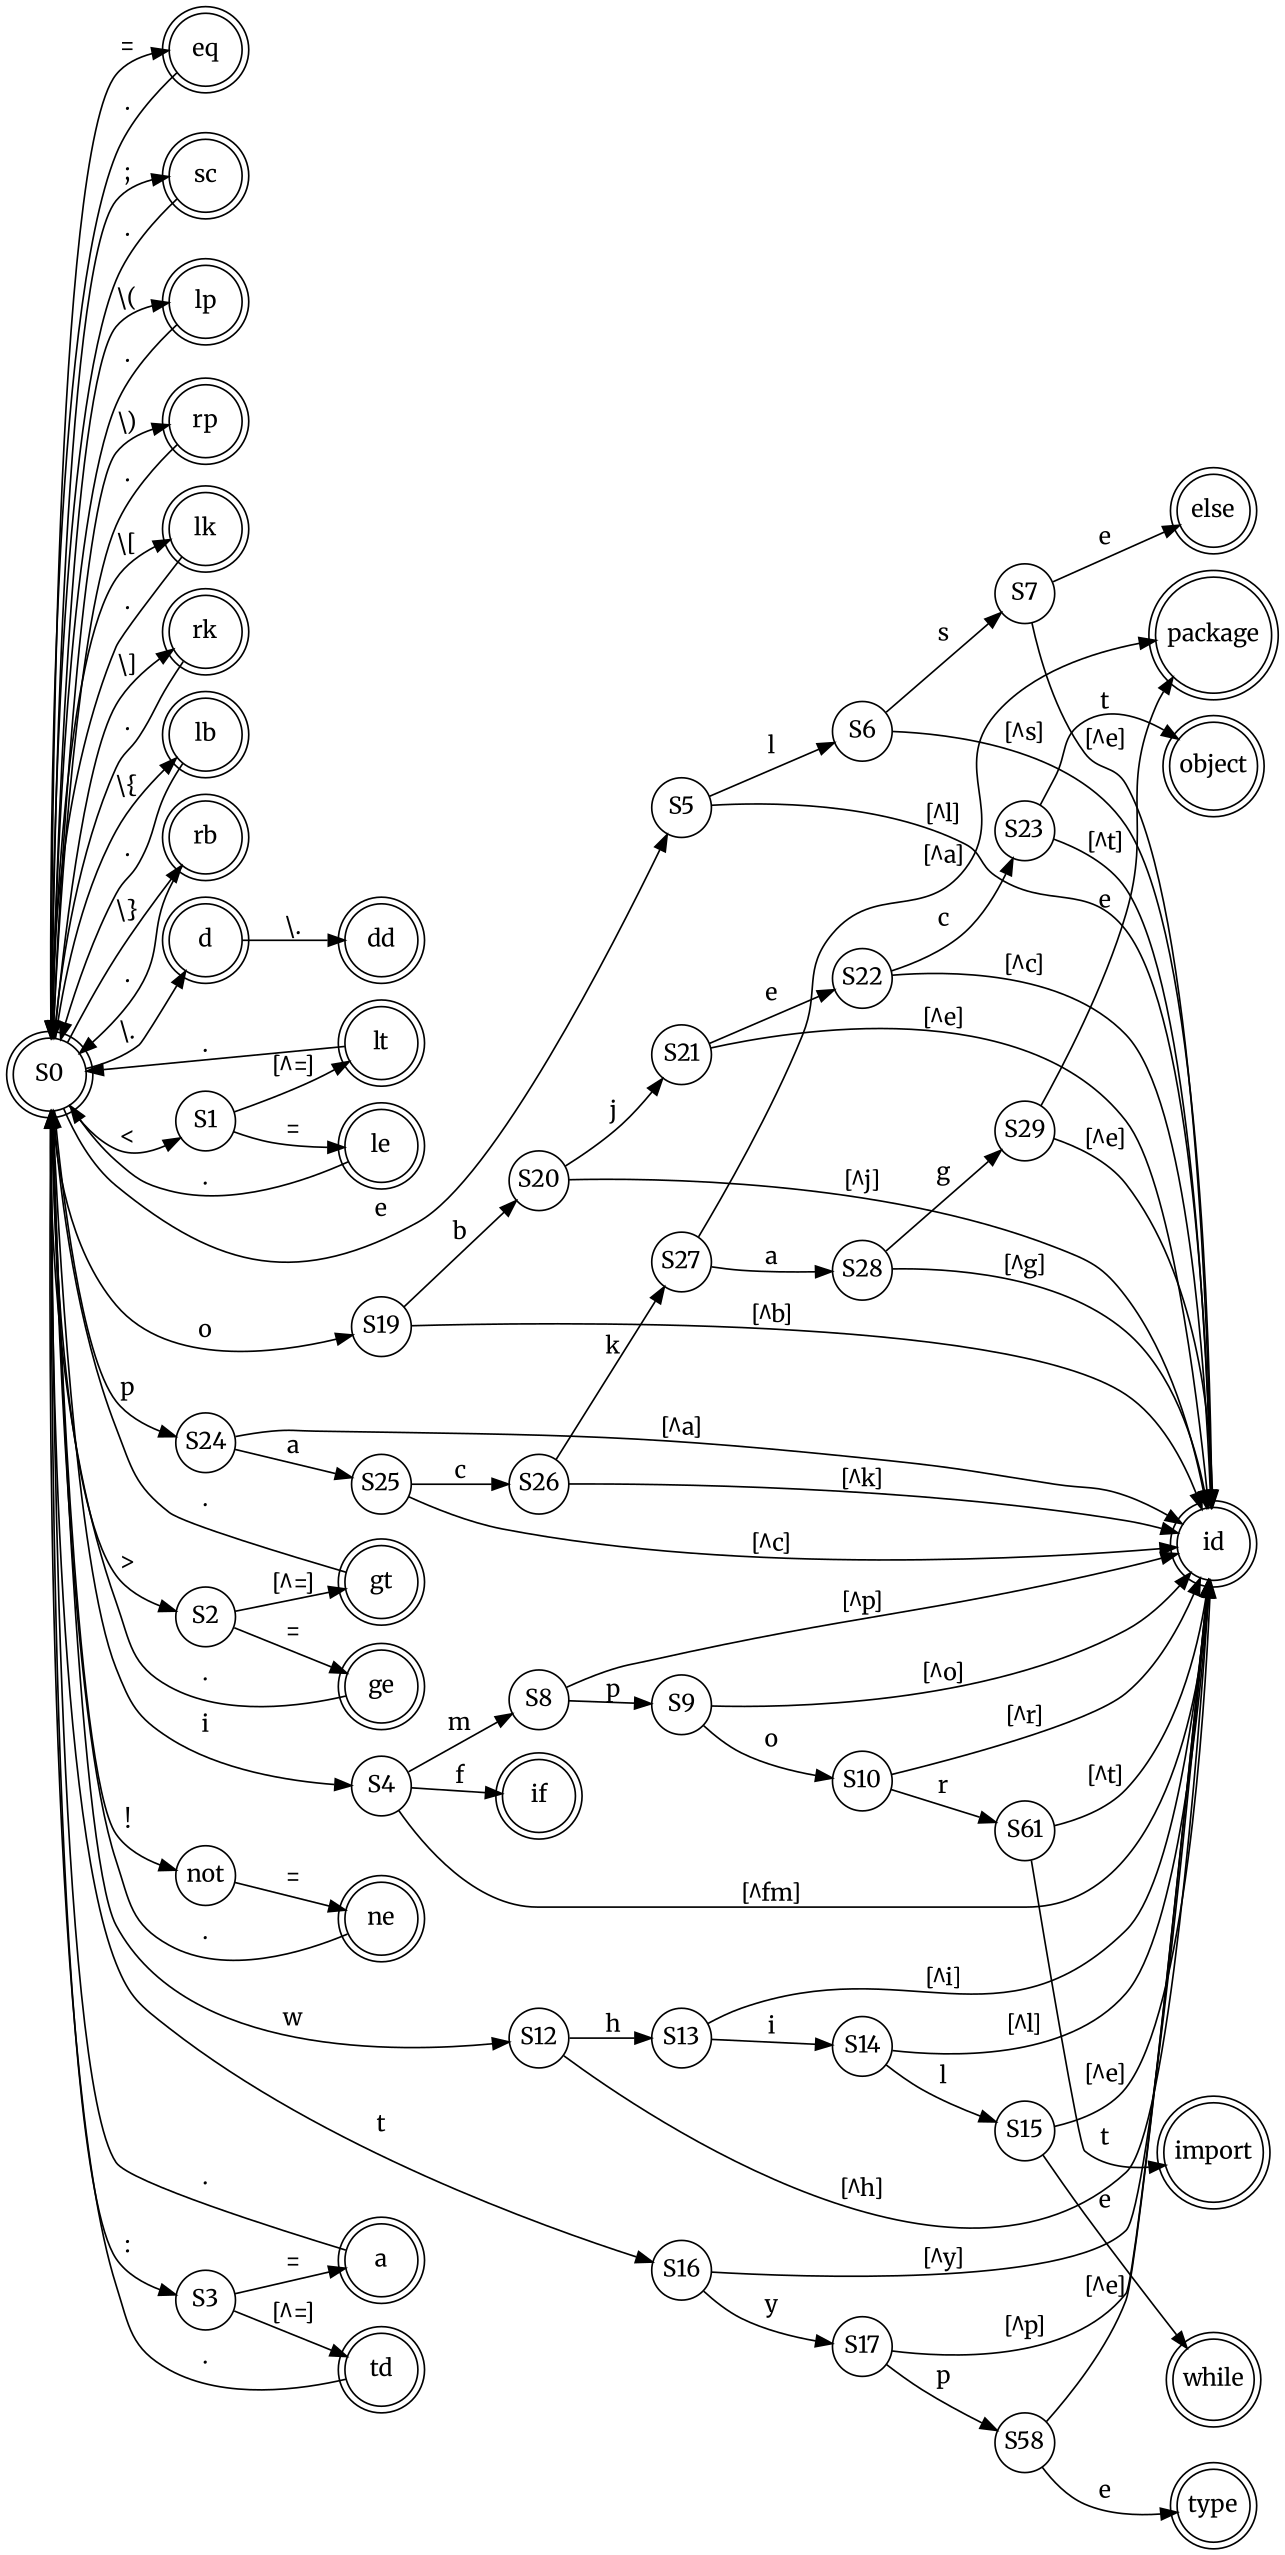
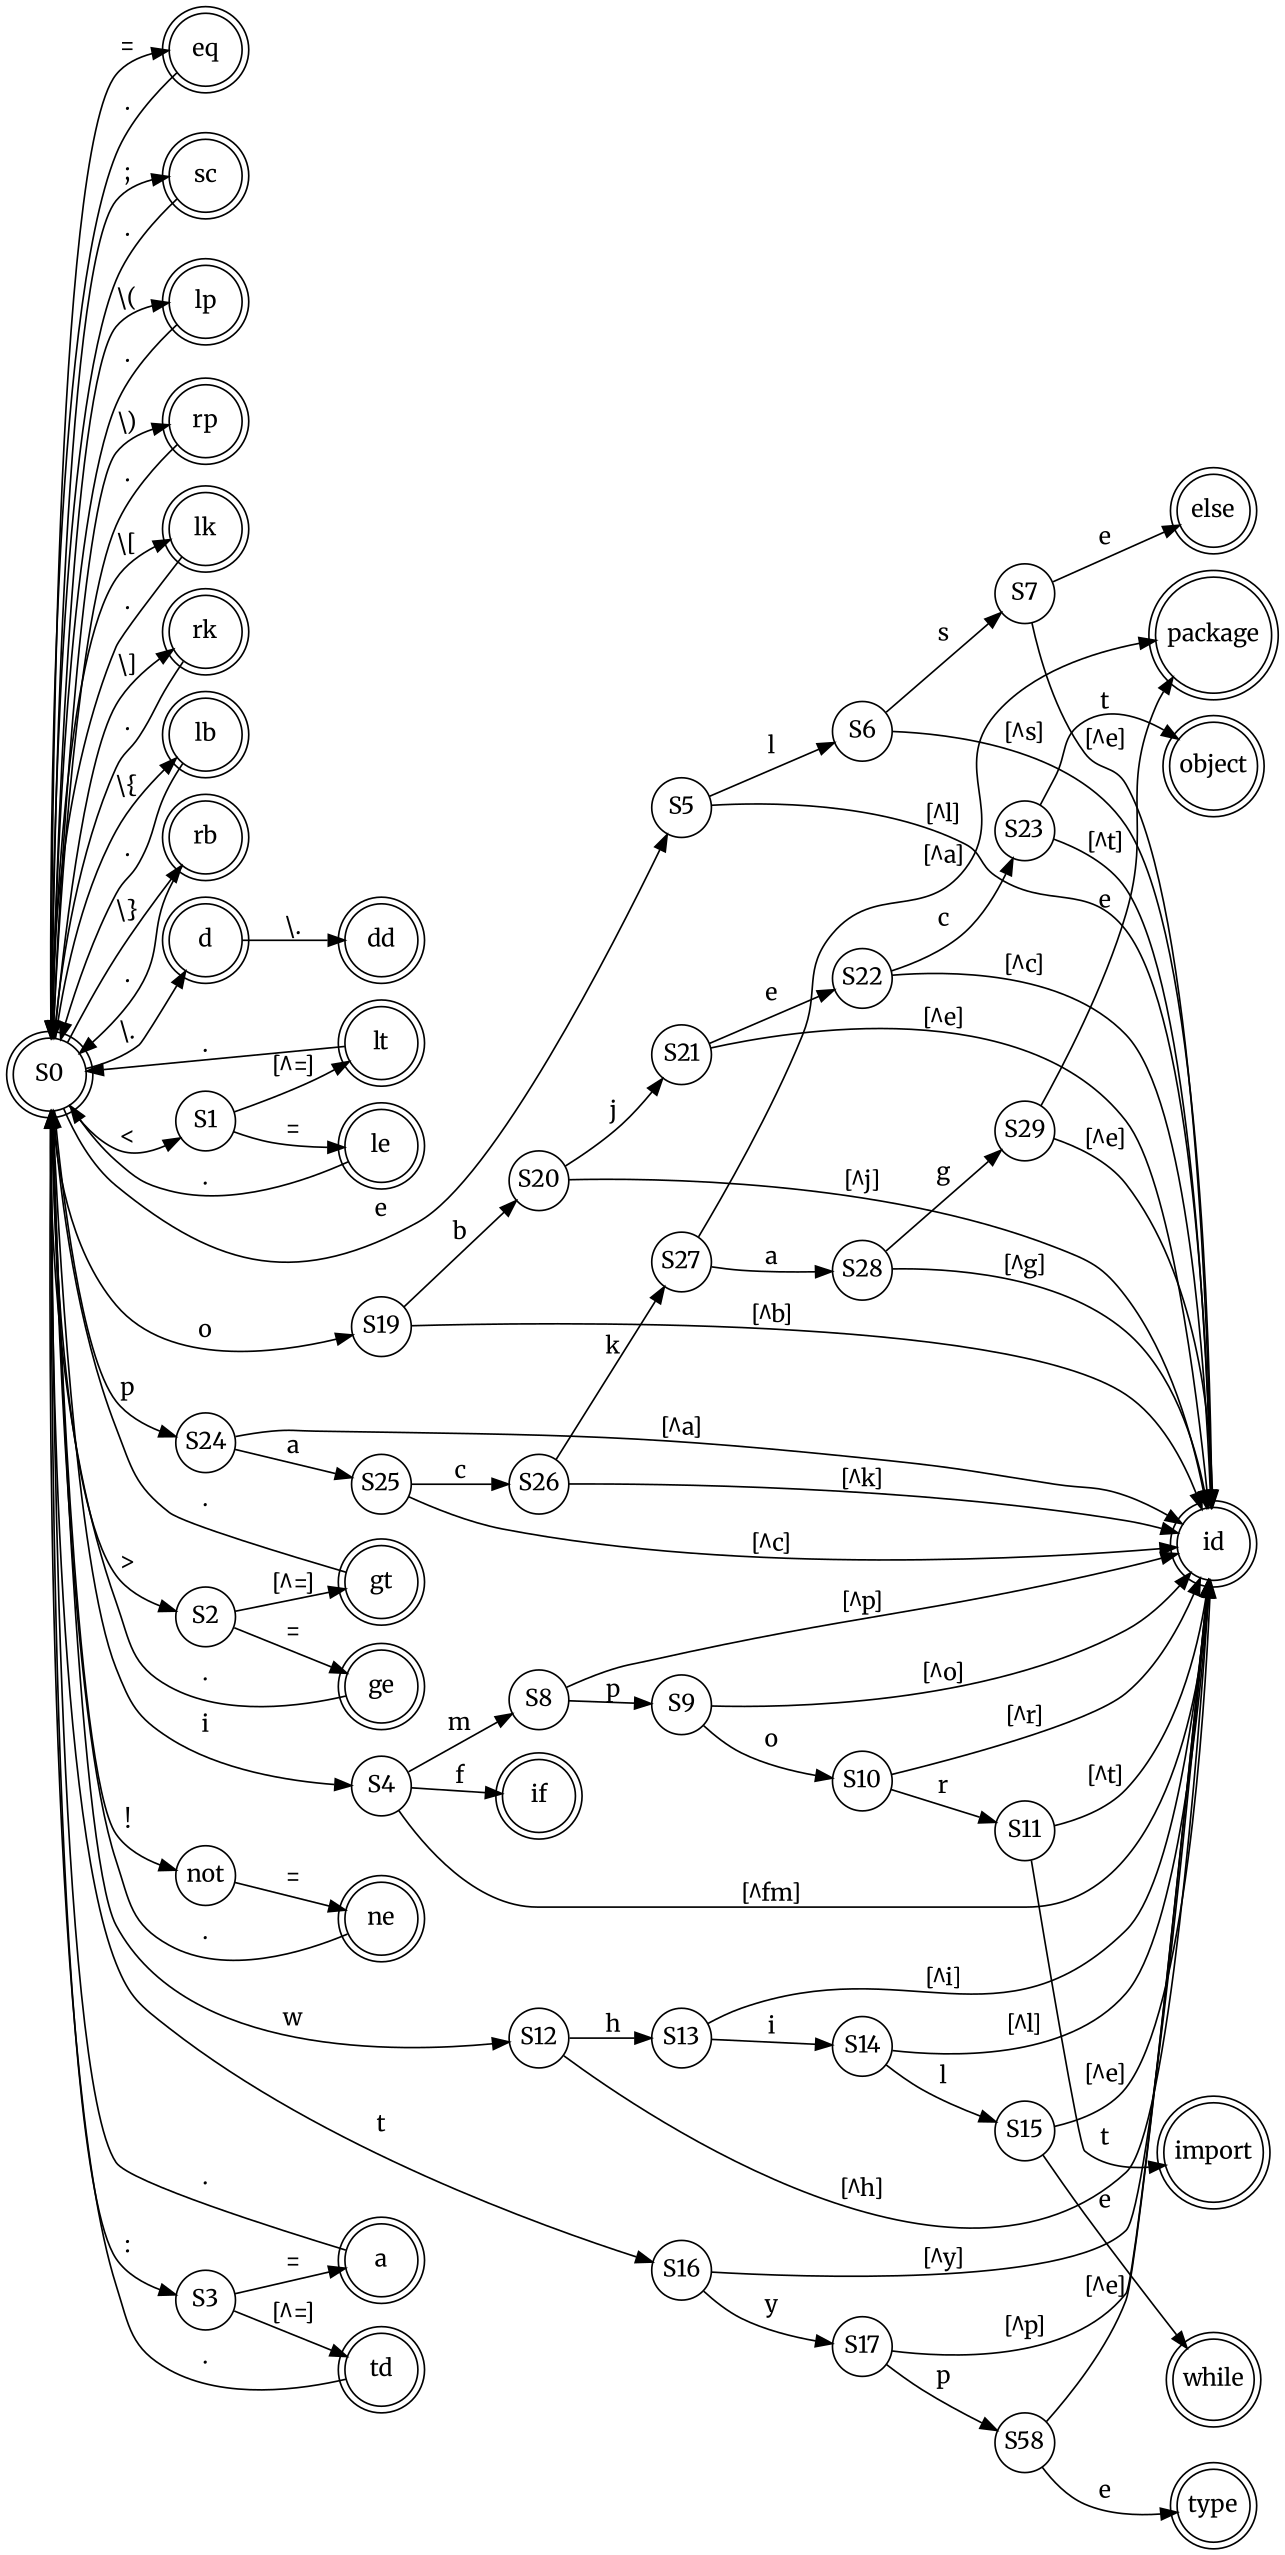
node "S61": label "S61" -> "S11"
